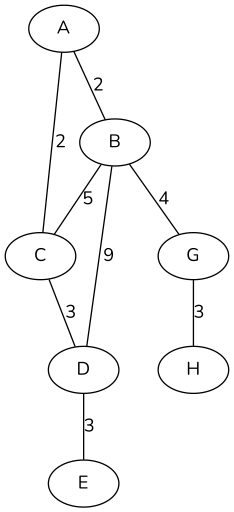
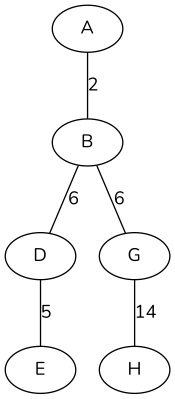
edge "B" -- "G": label "4" -> "6"
node "C": removed
edge "B" -- "D": label "9" -> "6"
edge "G" -- "H": label "3" -> "14"
edge "D" -- "E": label "3" -> "5"
